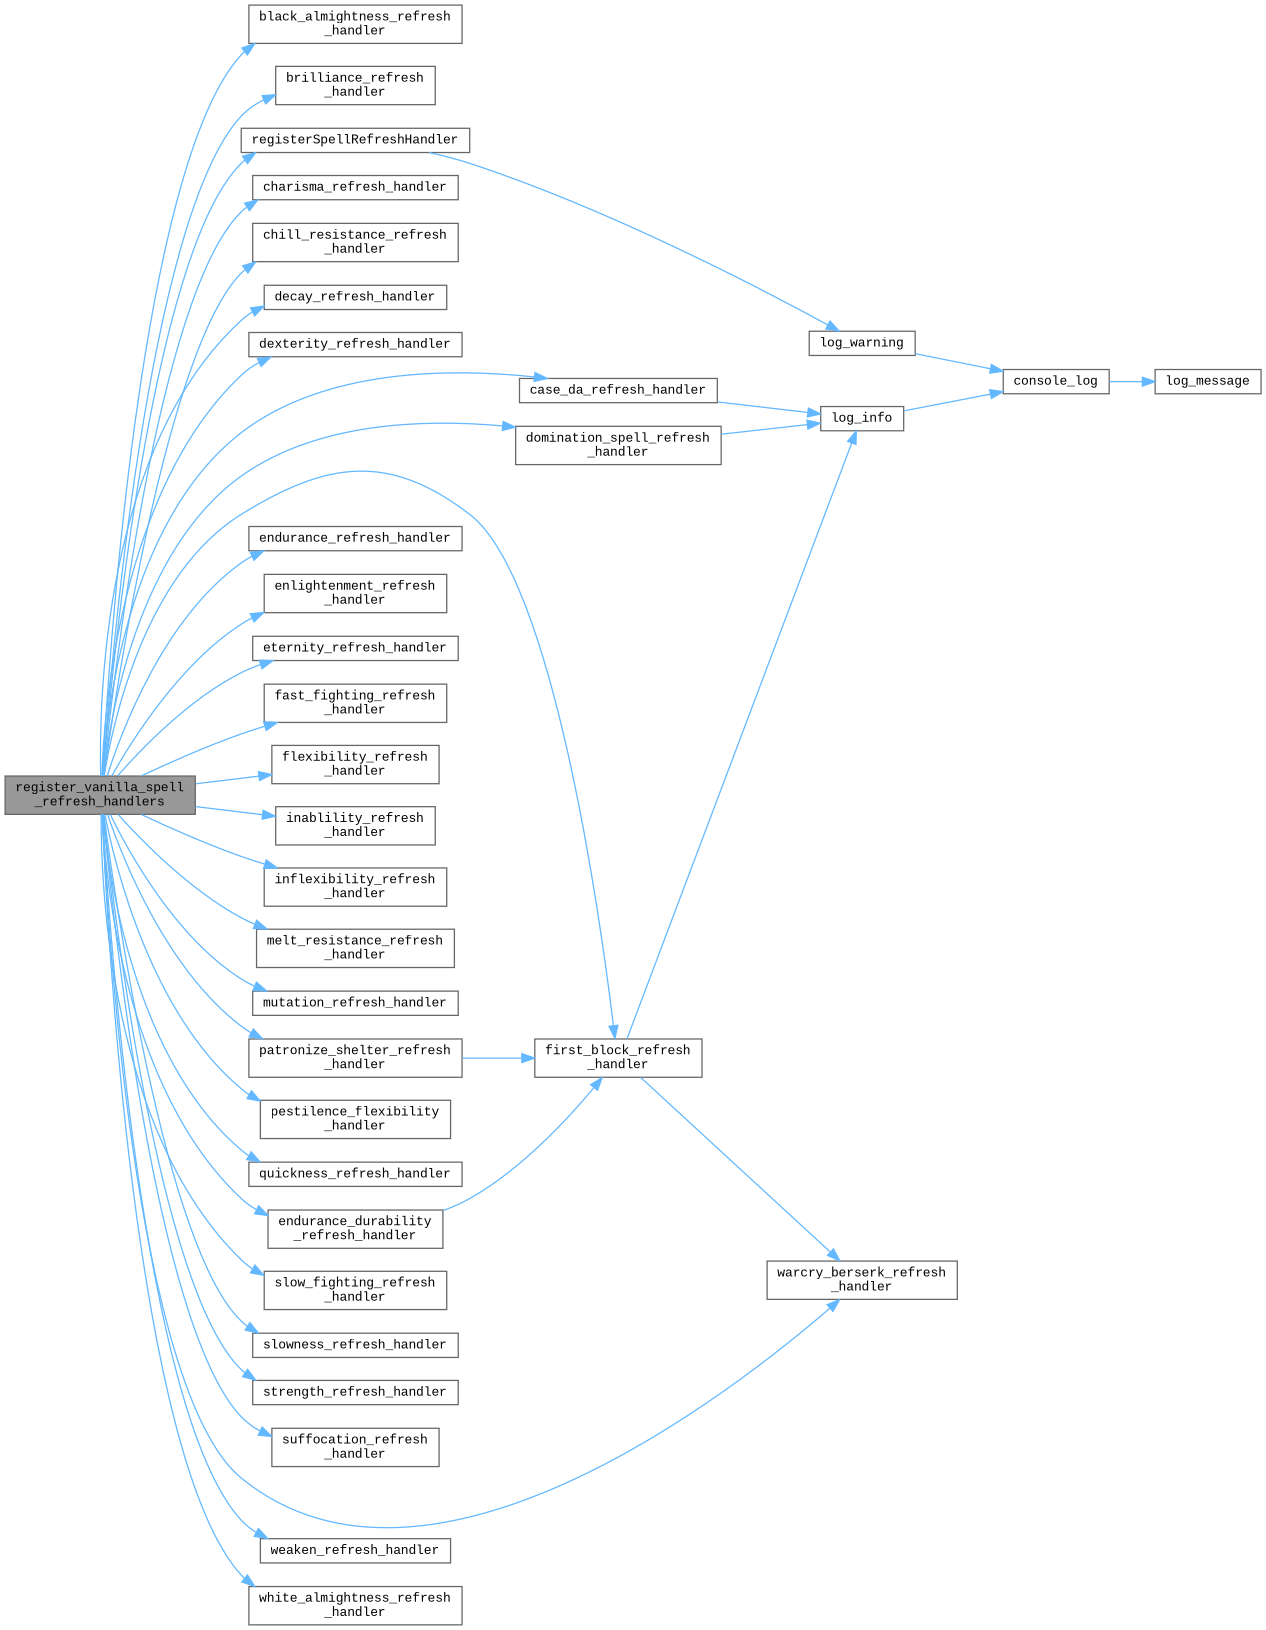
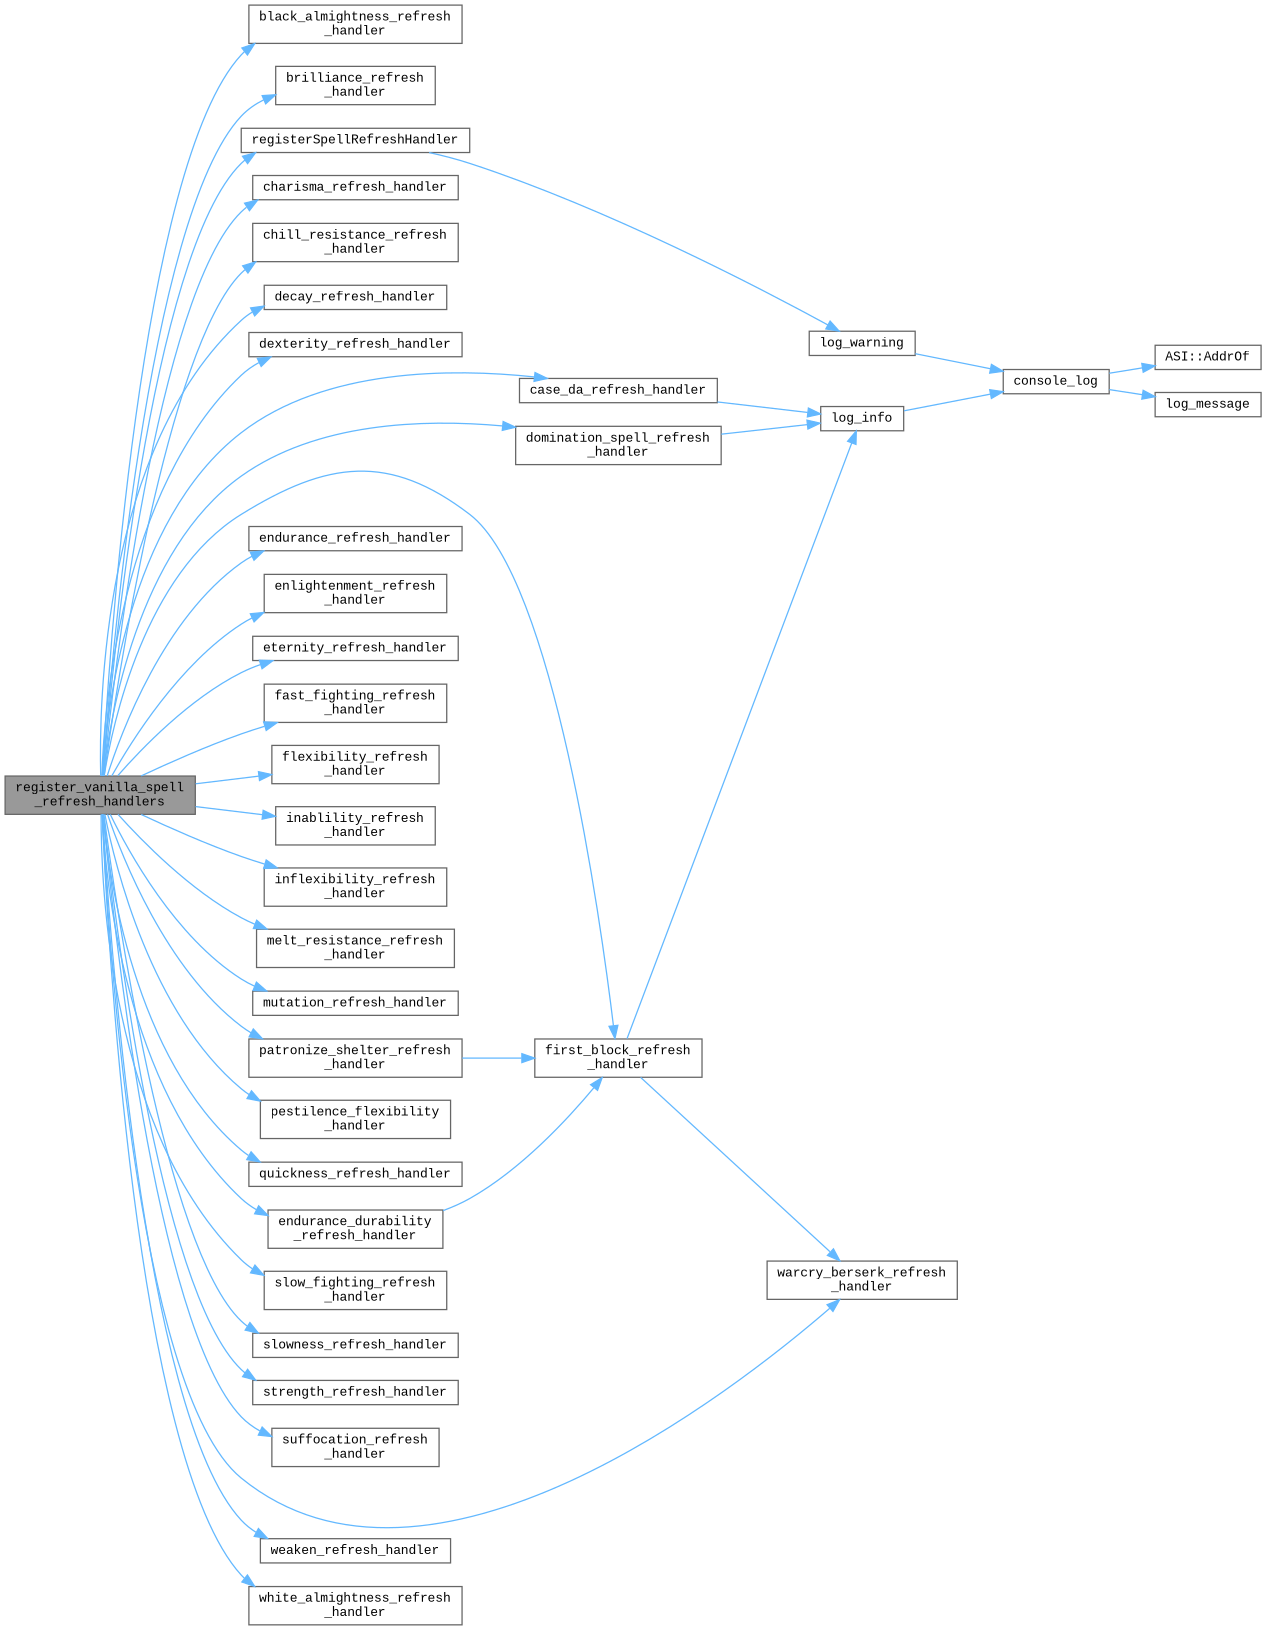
node "ASI::AddrOf": added
